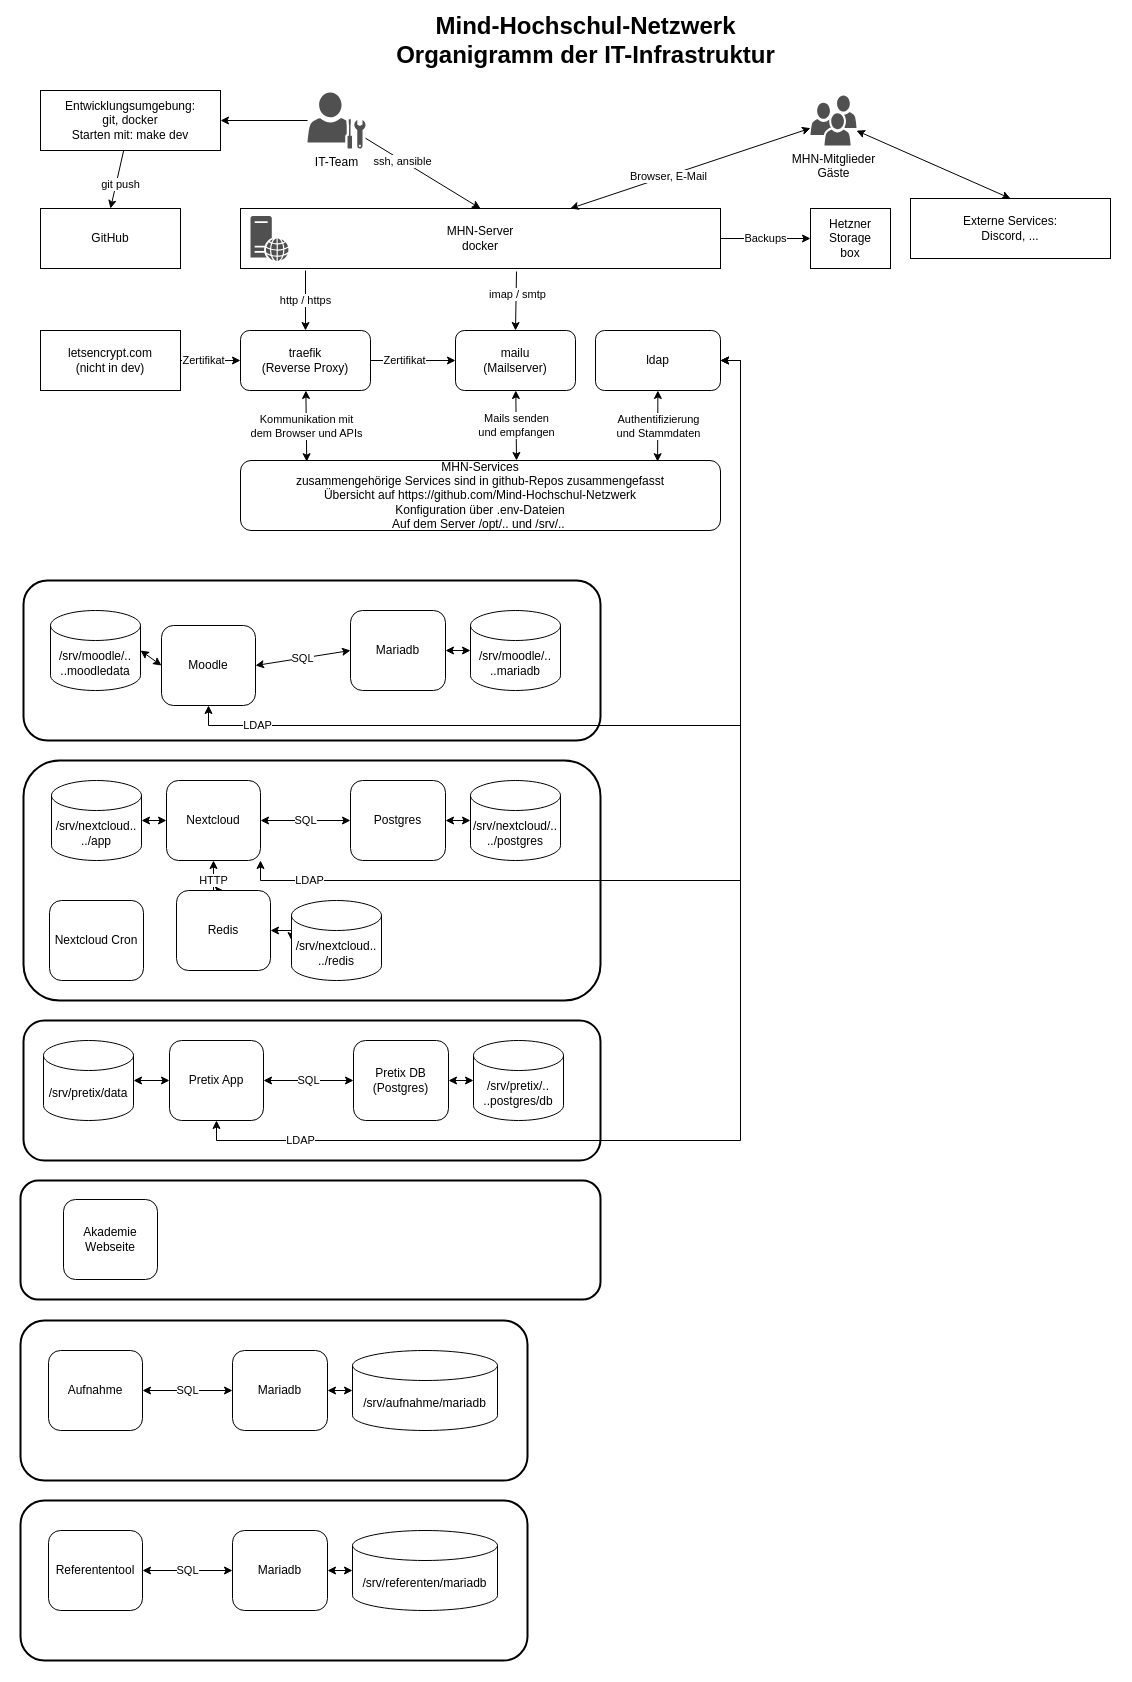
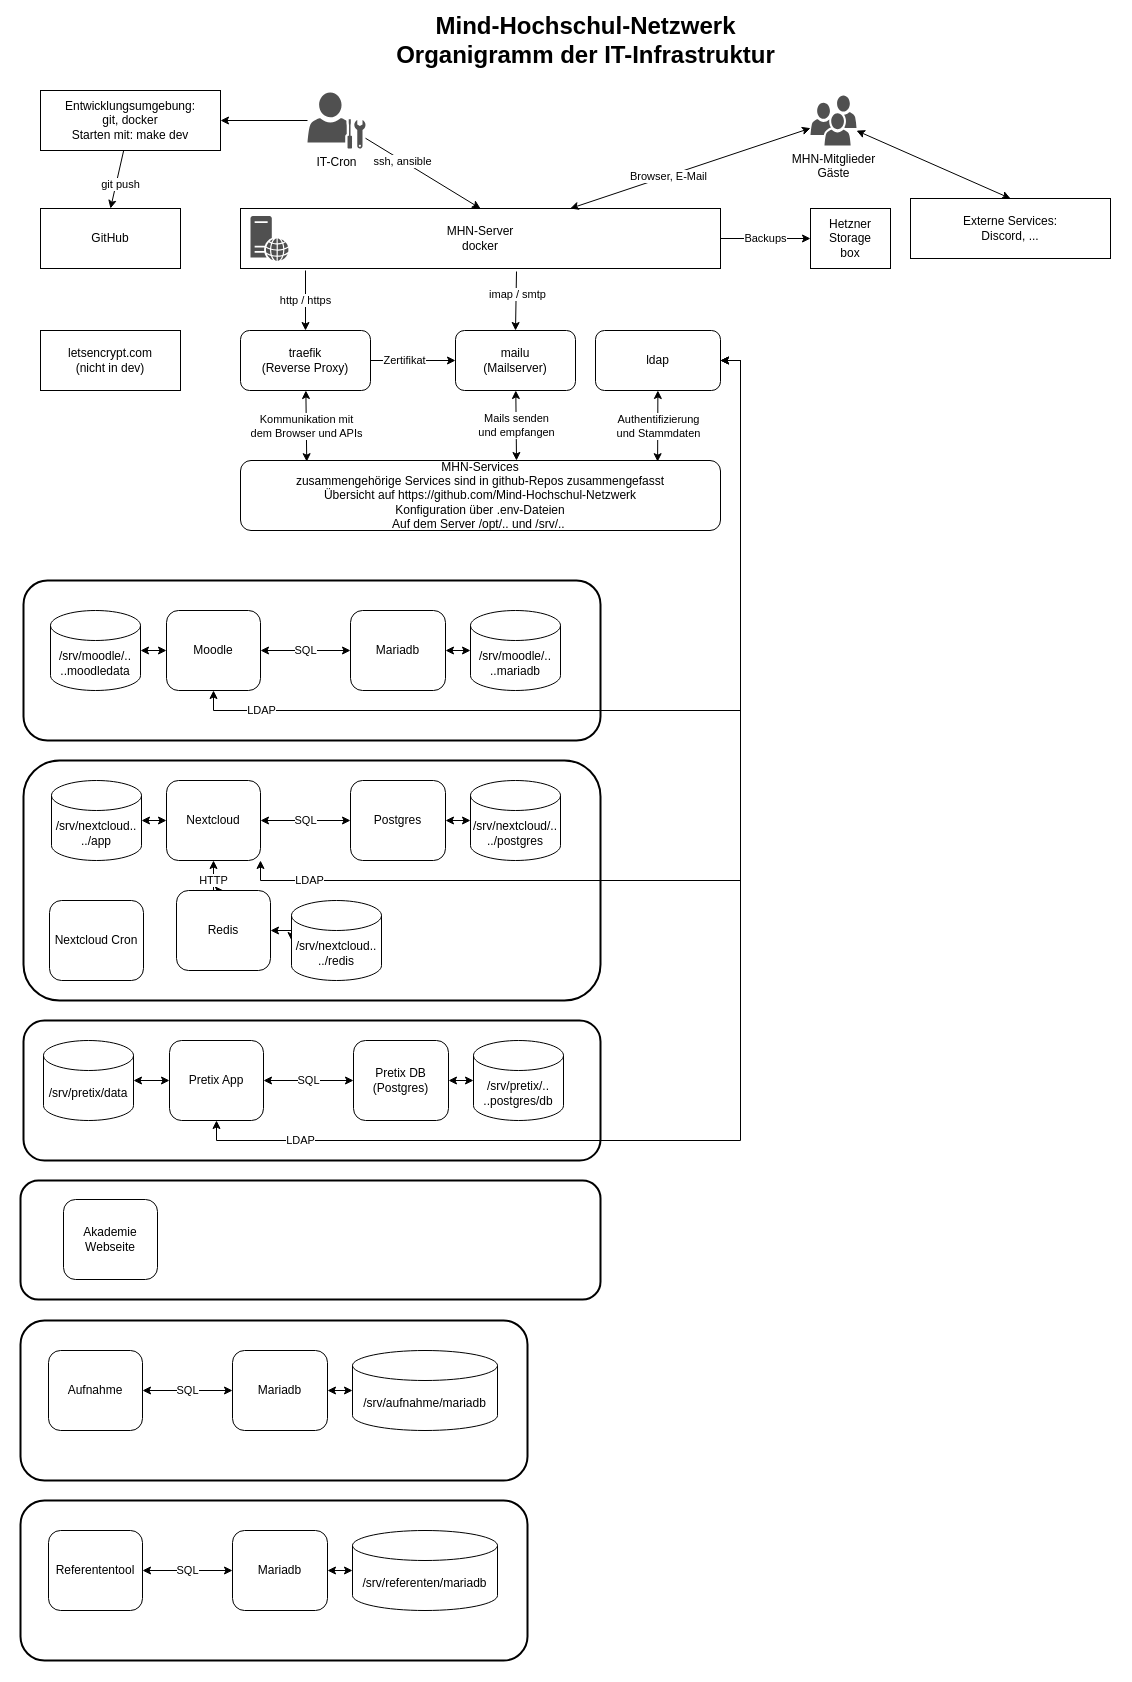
node "IT-Team": label "IT-Team" -> "IT-Cron"
edge "letsencrypt.com (nicht in dev)" -> "traefik (Reverse Proxy)": removed, label "Zertifikat"
node "Moodle": moved (209, 666) -> (214, 651)
